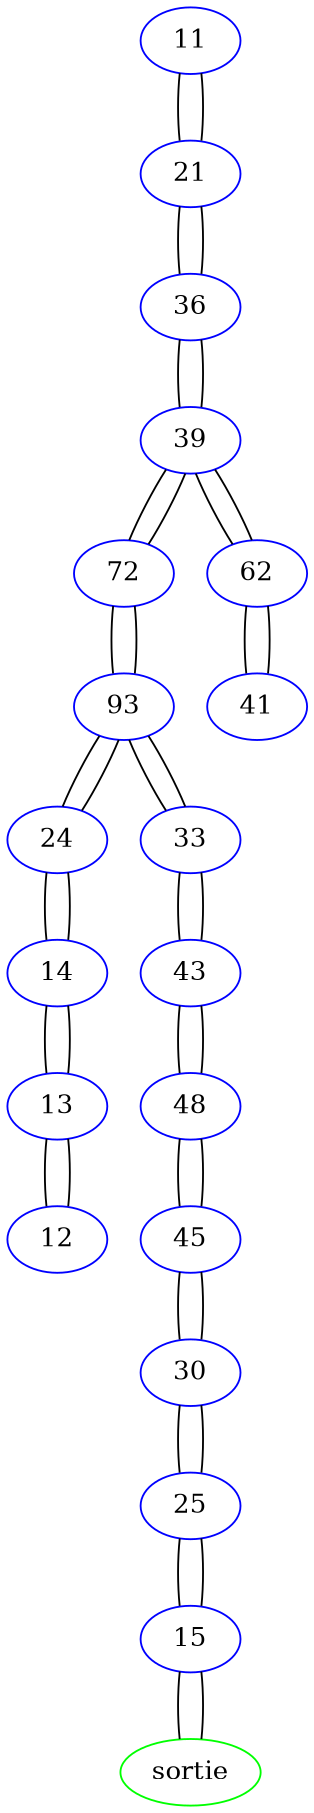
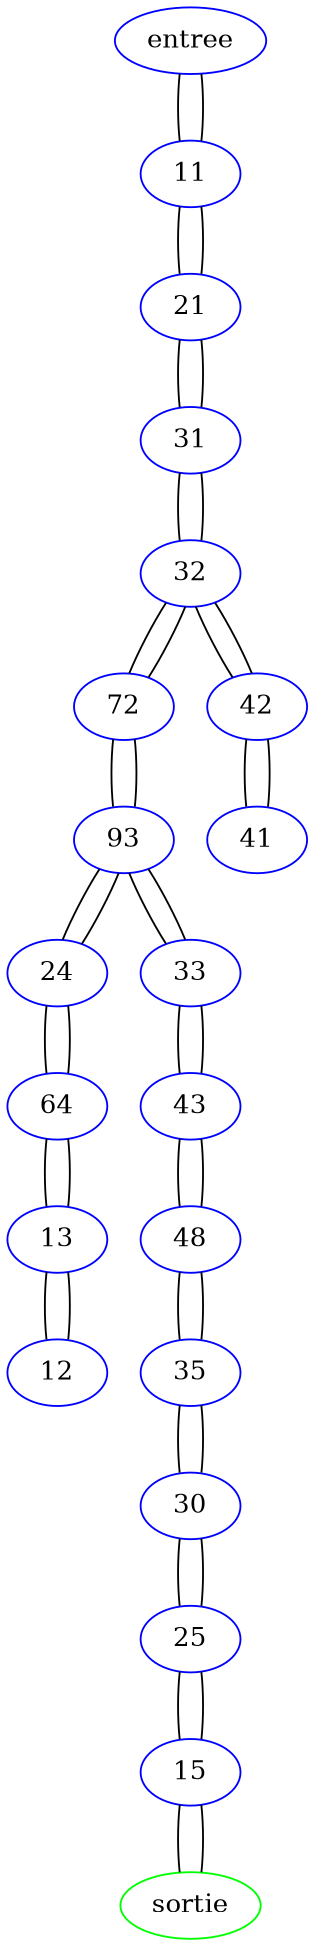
node "entree": added
node "36": label "36" -> "31"
node "39": label "39" -> "32"
node "62": label "62" -> "42"
node "14": label "14" -> "64"
node "45": label "45" -> "35"
